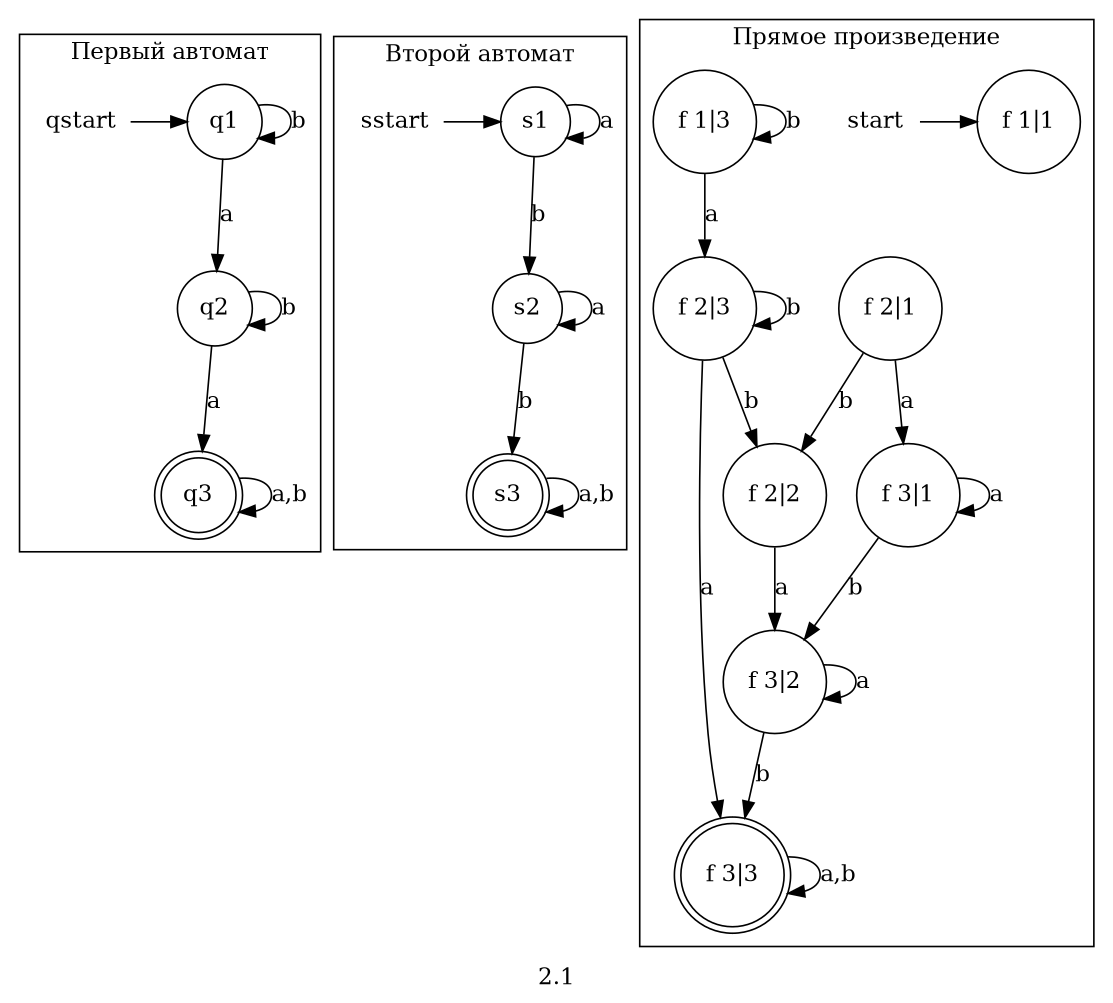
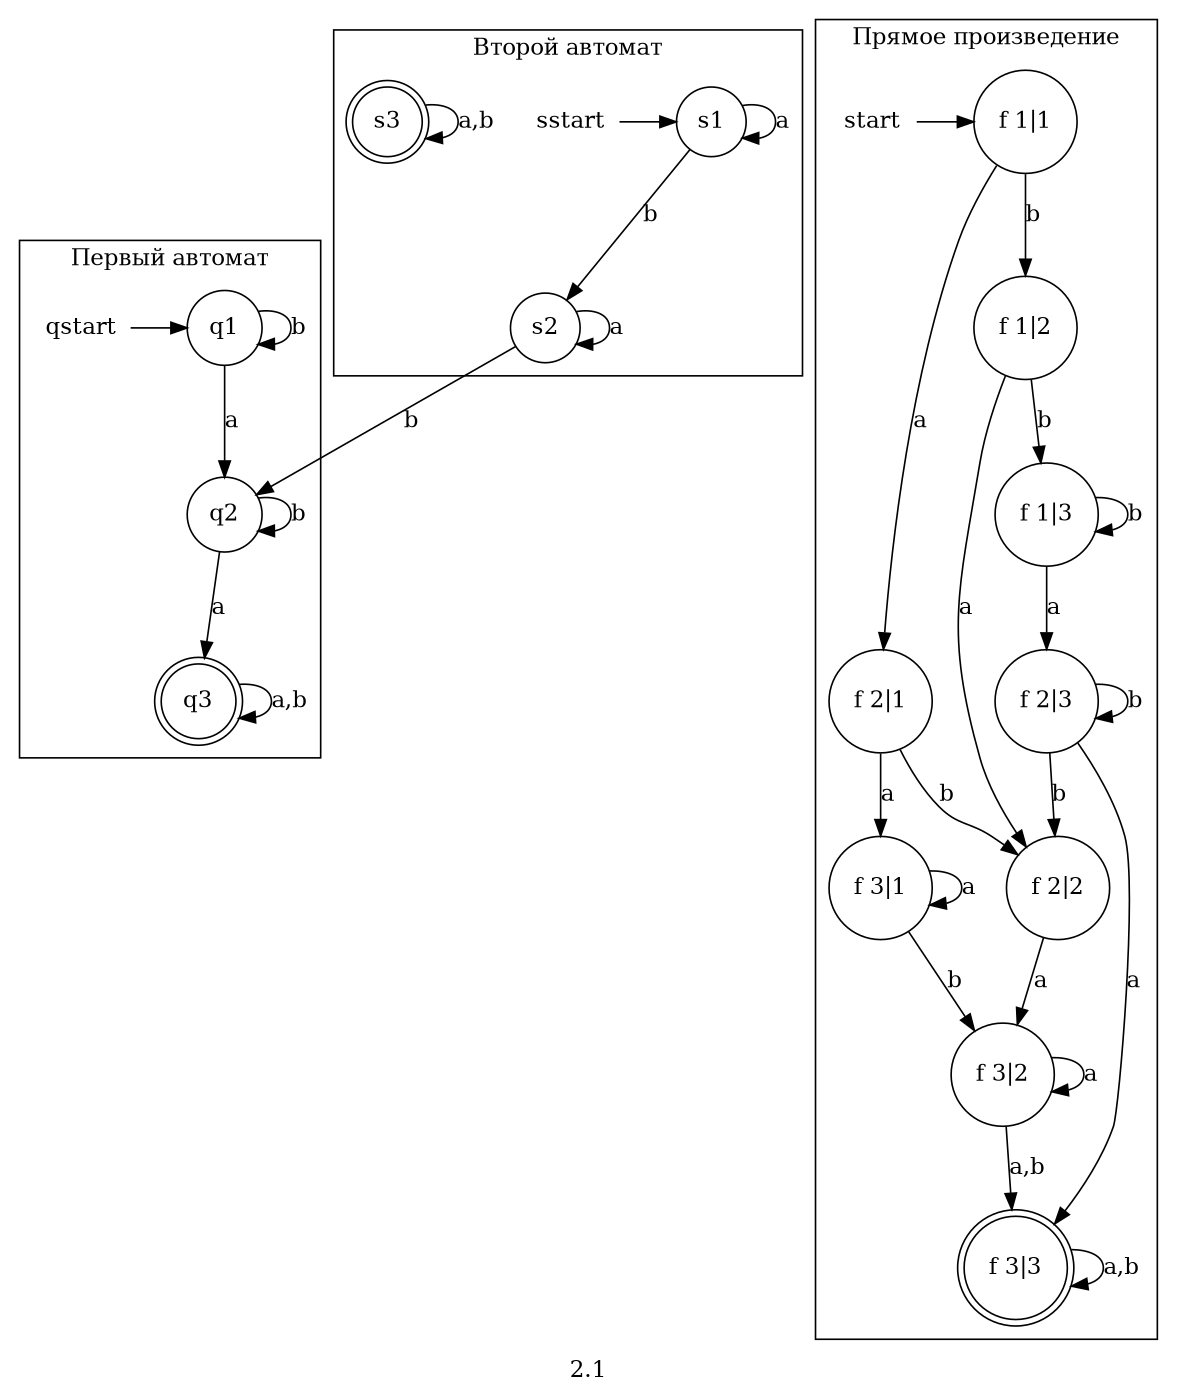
node "f 1|2": added
edge "s2" -> "s3": now "s2" -> "q2"
edge "f 1|1" -> "f 2|1": added, label "a"
edge "f 3|2" -> "f 3|3": label "b" -> "a,b"
